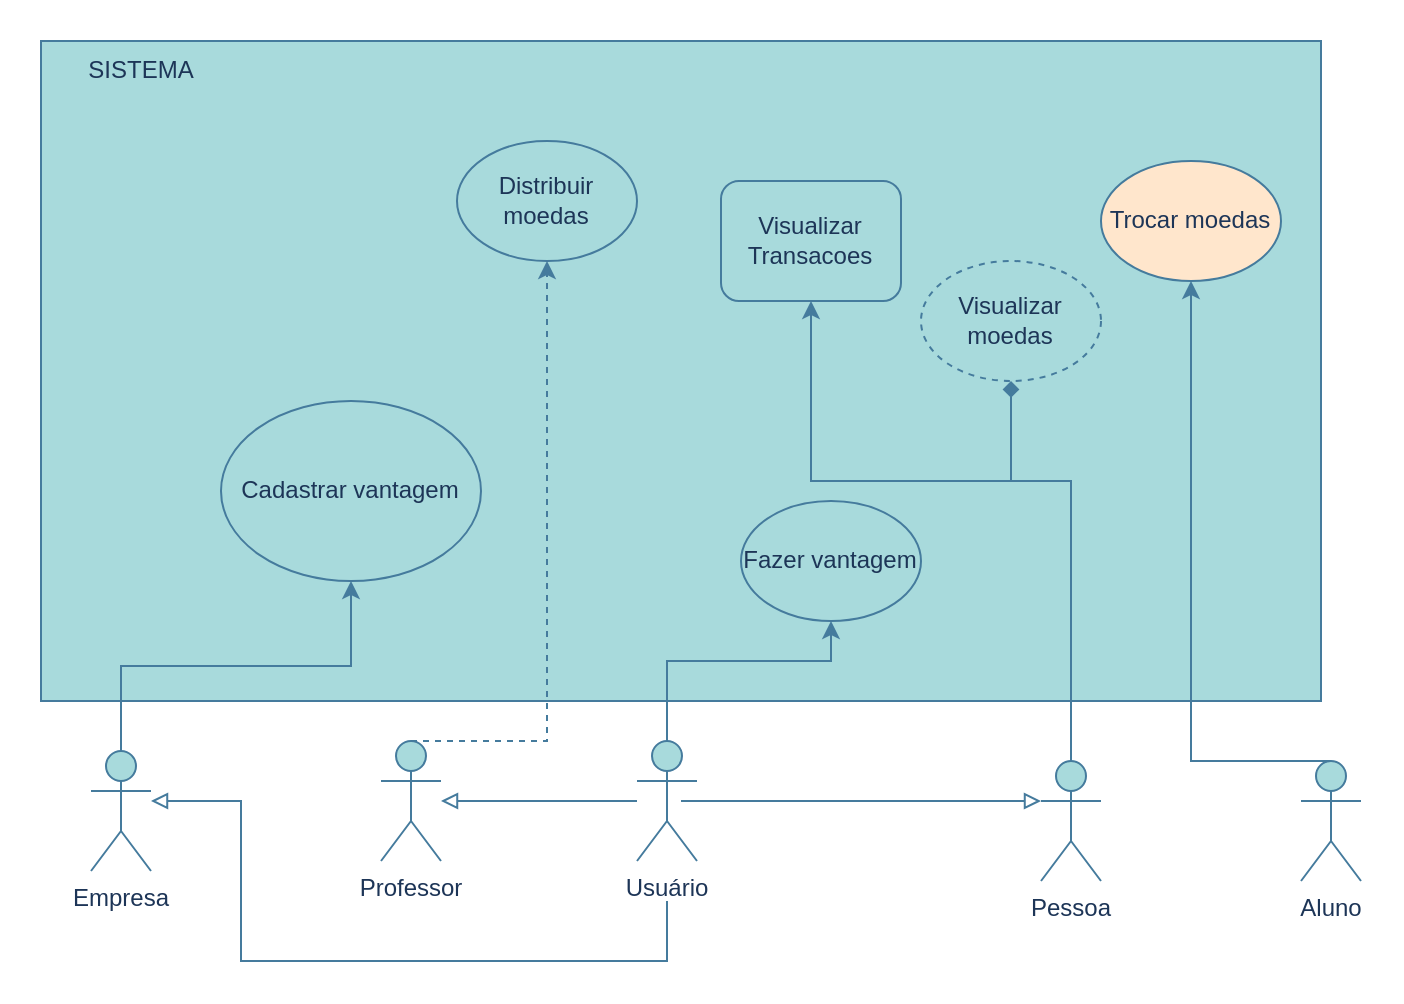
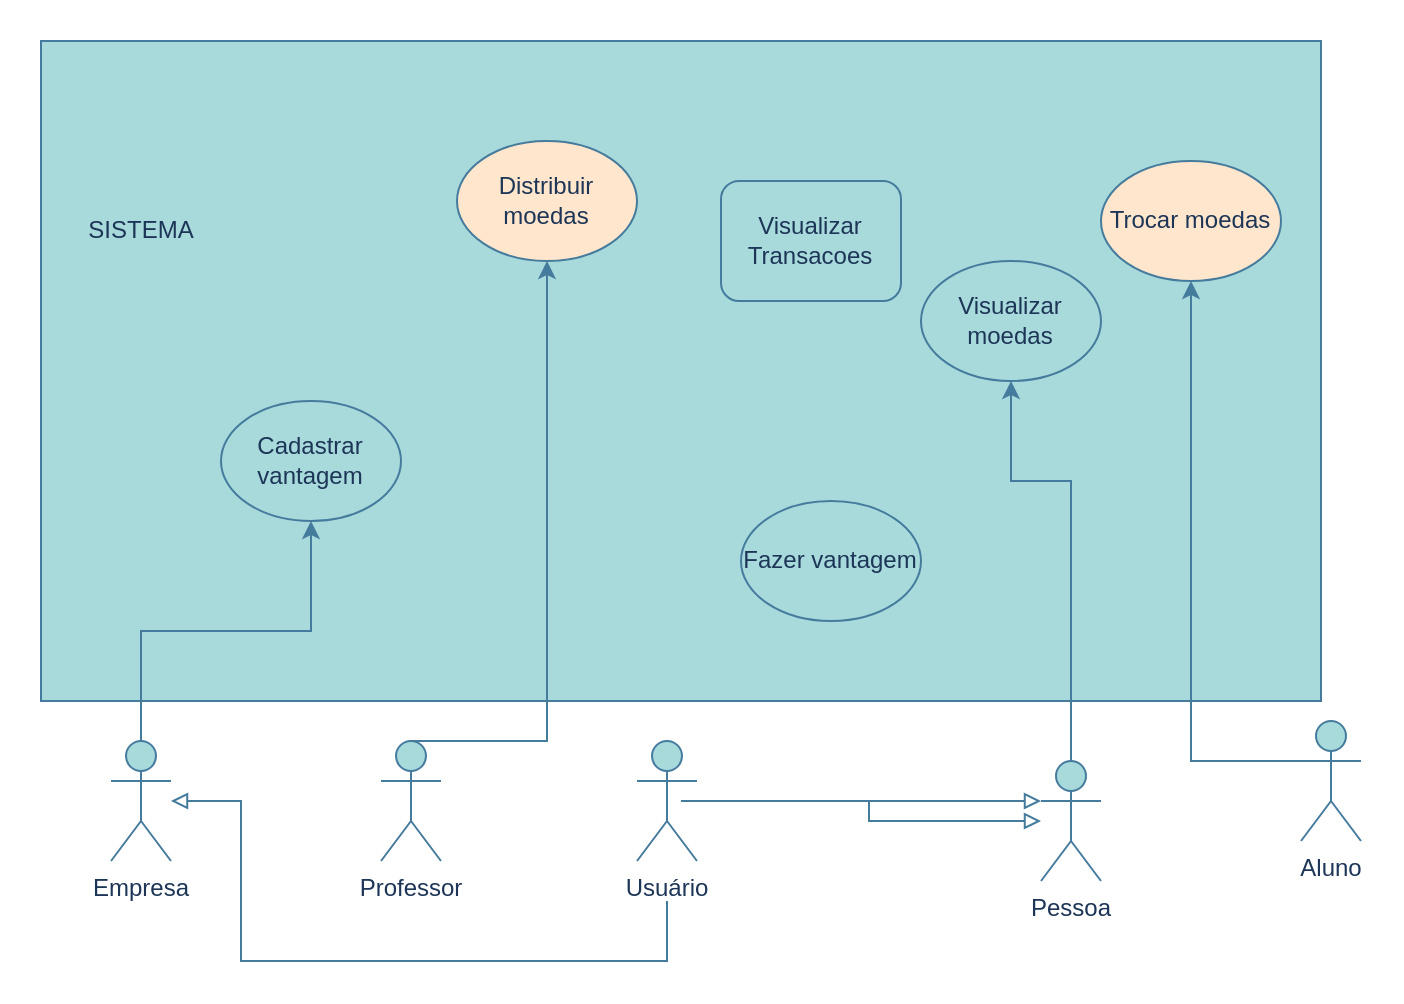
node "SISTEMA": moved (141, 71) -> (141, 231)
node "Distribuir moedas": fillcolor #a8dadc -> #ffe6cc
node "Visualizar moedas": style dashed -> solid
edge "Pessoa" -> "Visualizar moedas": arrowhead diamond -> classic
edge "Pessoa" -> "Visualizar Transacoes": removed
node "Cadastrar vantagem": size 260x180 -> 180x120
edge "Professor" -> "Distribuir moedas": style dashed -> solid
edge "Usuário" -> "Fazer vantagem": removed
edge "Usuário" -> "Professor": now "Usuário" -> "Pessoa"
node "Empresa": moved (121, 811) -> (141, 801)
node "Aluno": moved (1331, 821) -> (1331, 781)
